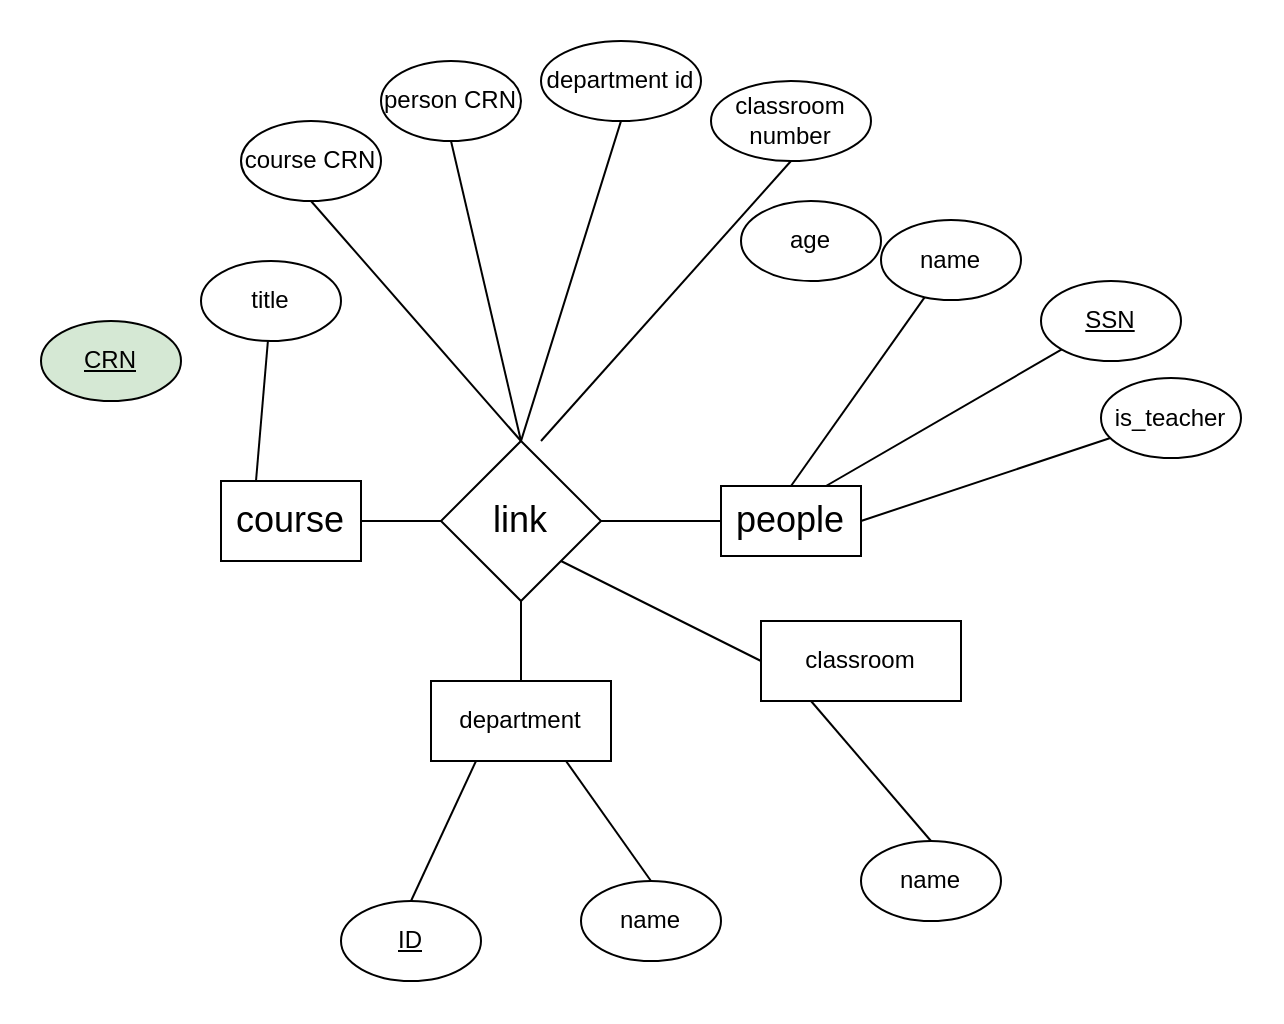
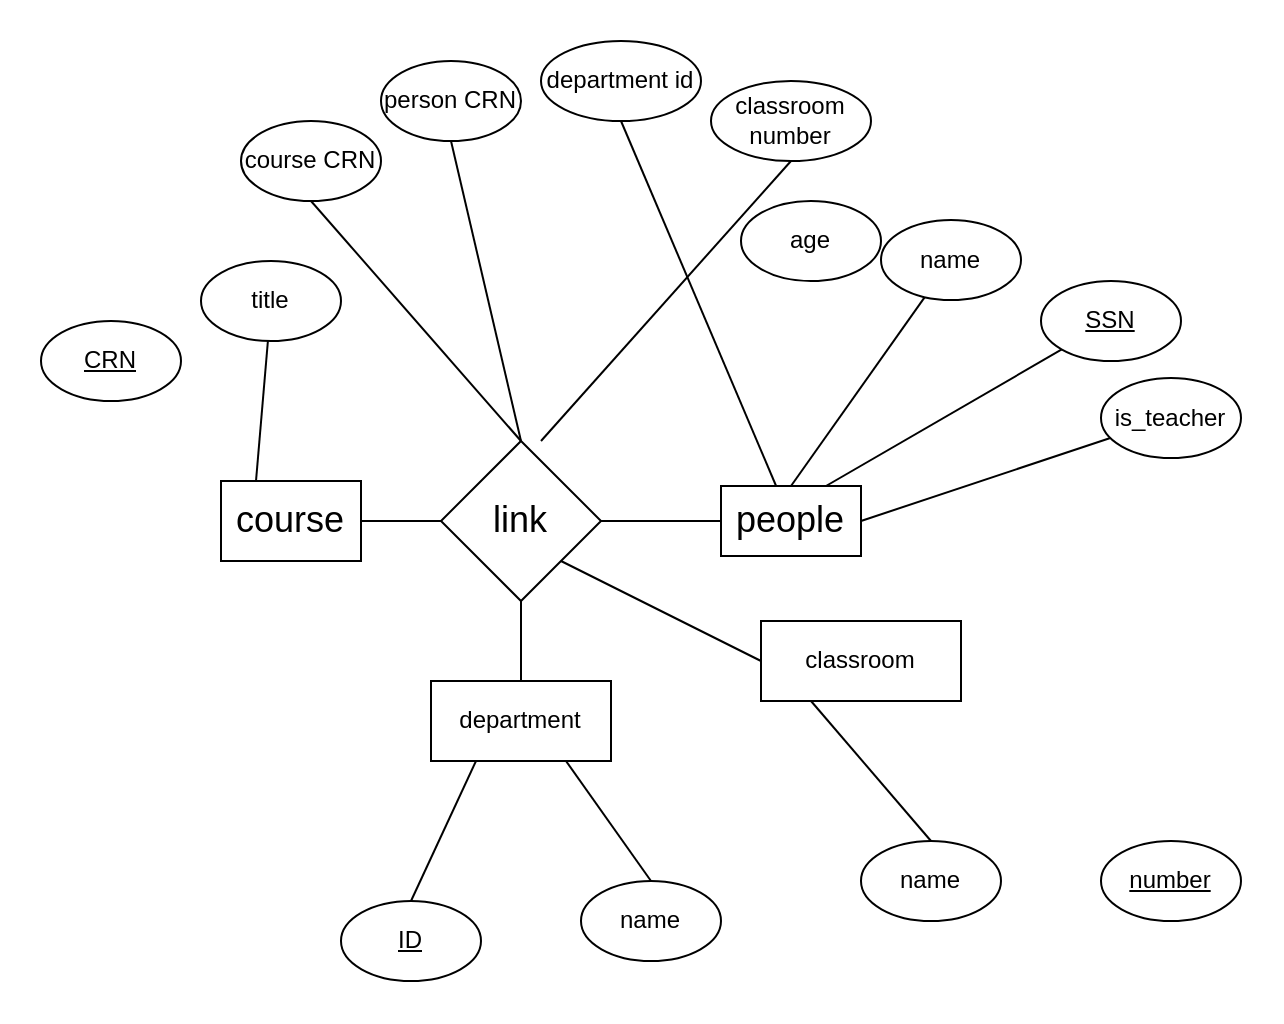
edge "department id" -- "link": now "department id" -- "people"
node "CRN": fillcolor #d5e8d4 -> #ffffff
node "number": added
